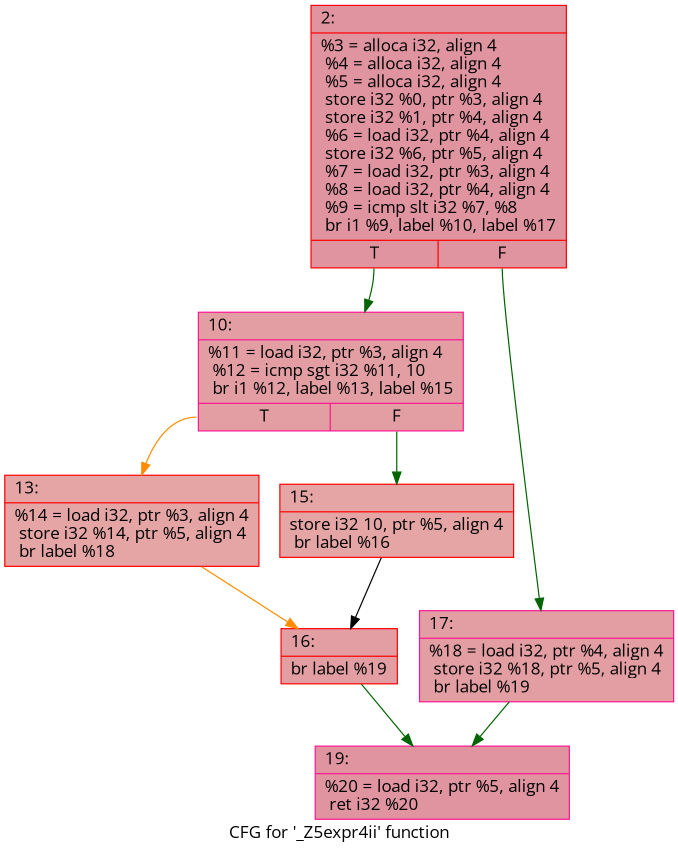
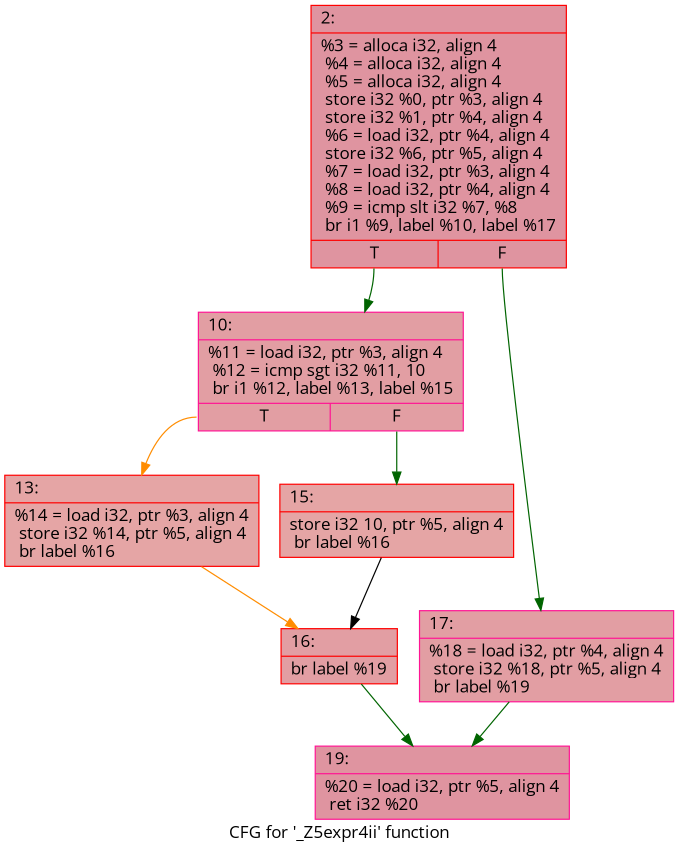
node "13:": text "br label %18" -> "br label %16"
